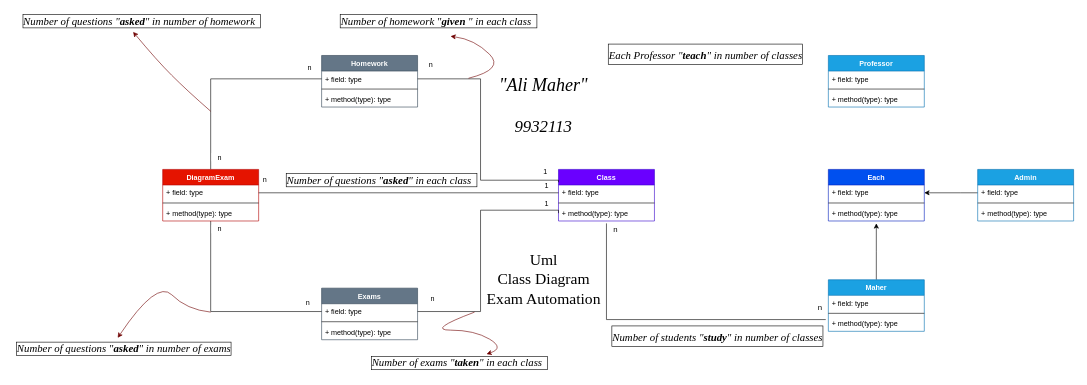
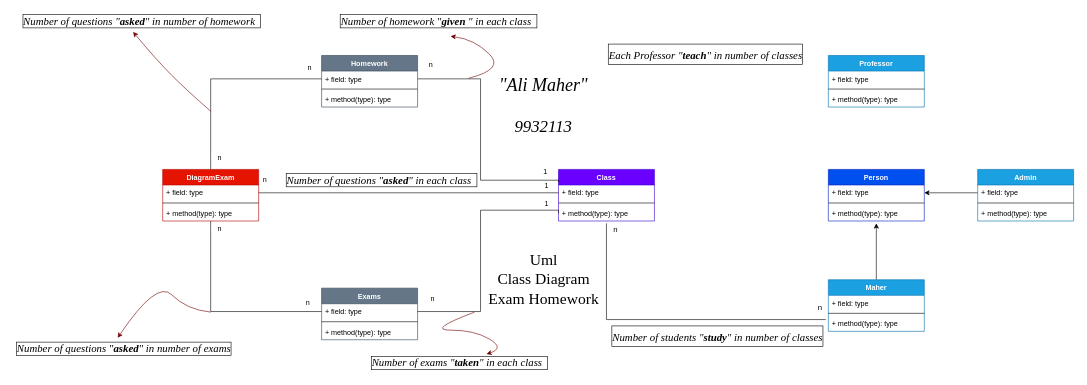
node "Each": label "Each" -> "Person"
node "UmlClass DiagramExam Automation": label "UmlClass DiagramExam Automation" -> "UmlClass DiagramExam Homework"
